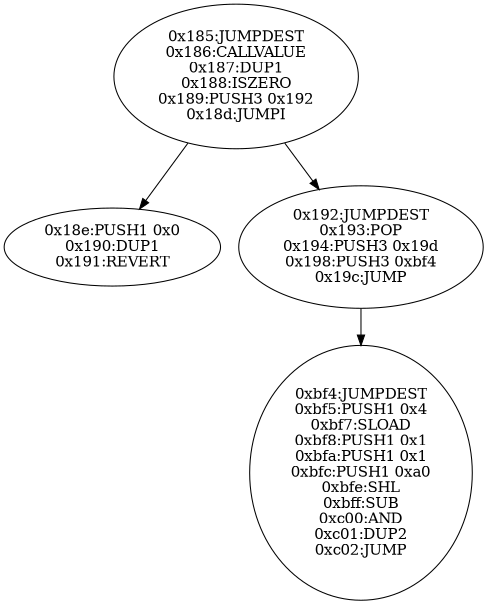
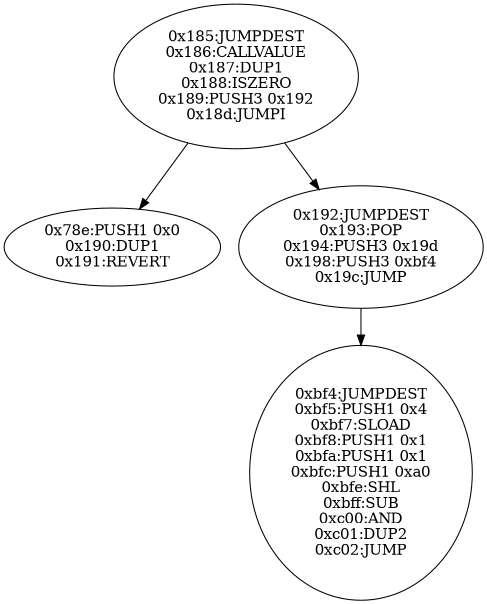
node "0x18e:PUSH1 0x0 0x190:DUP1 0x191:REVERT": label "0x18e:PUSH1 0x0 0x190:DUP1 0x191:REVERT" -> "0x78e:PUSH1 0x0 0x190:DUP1 0x191:REVERT"
